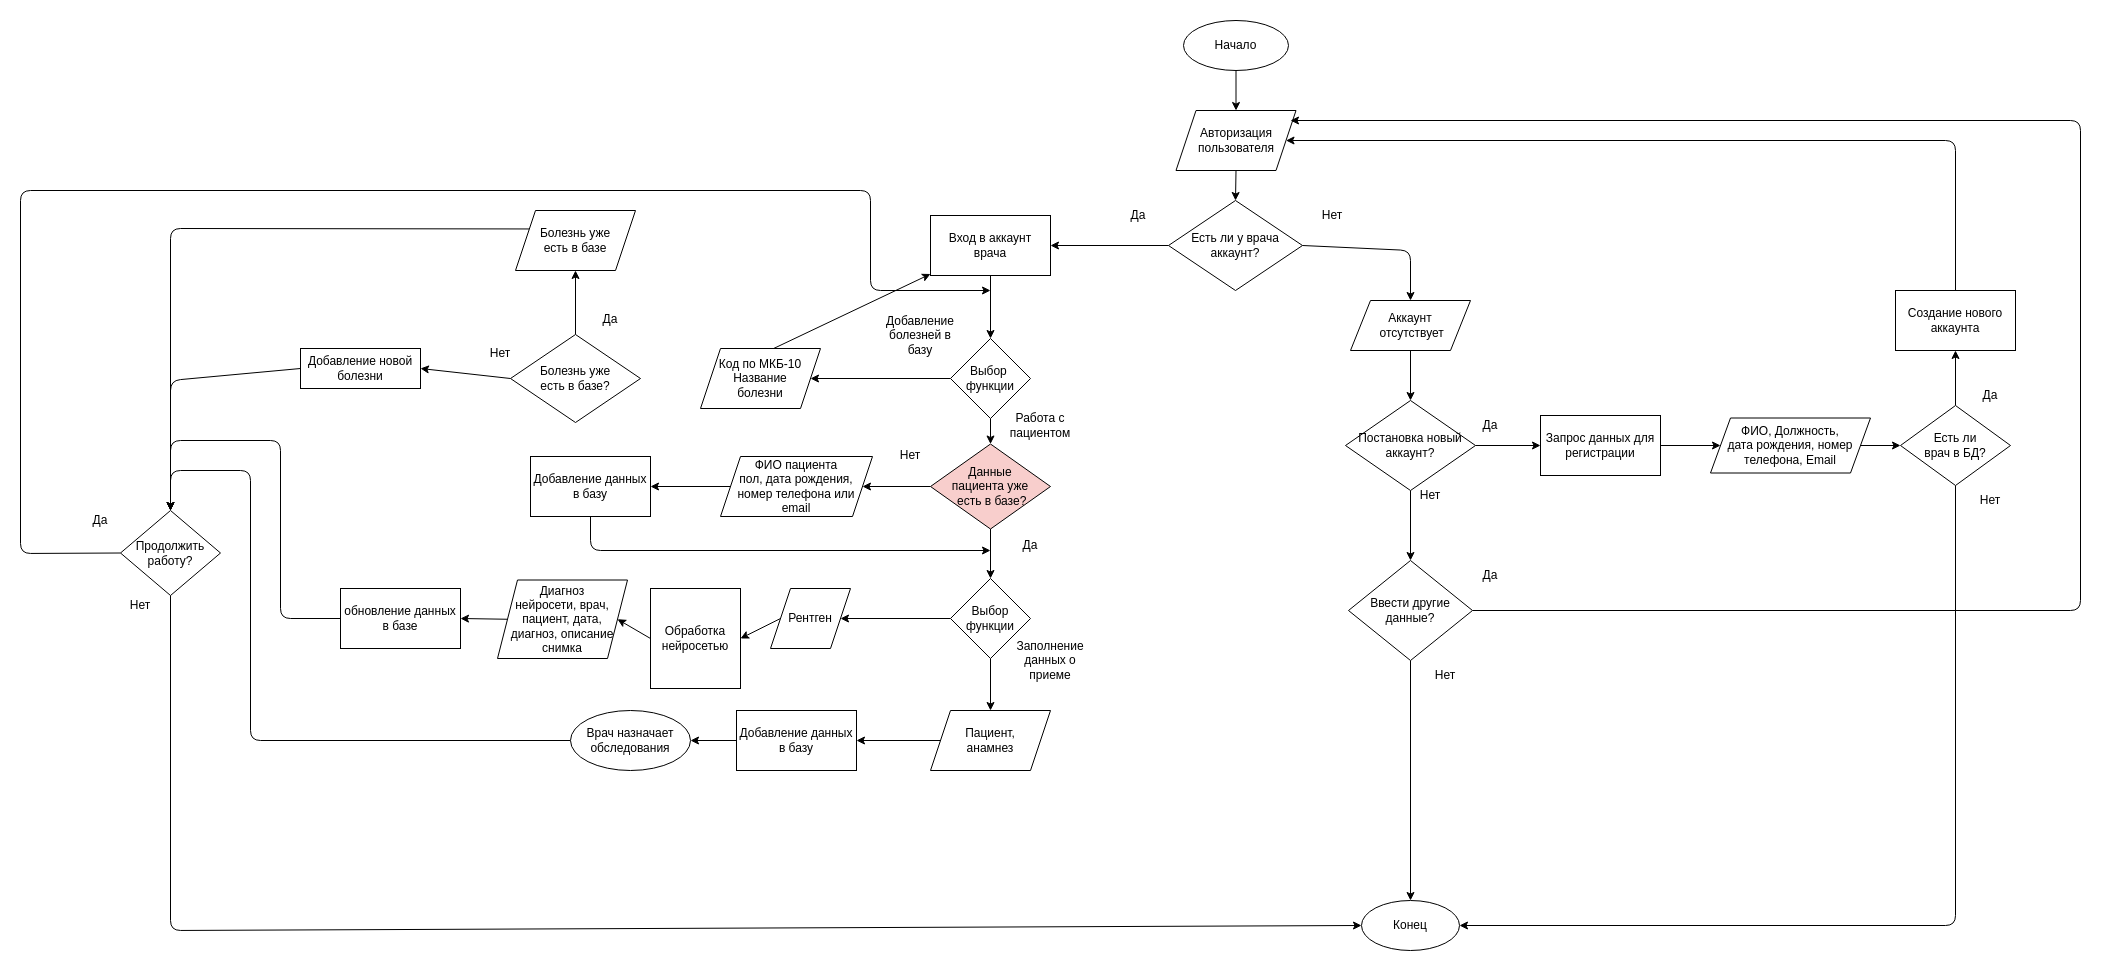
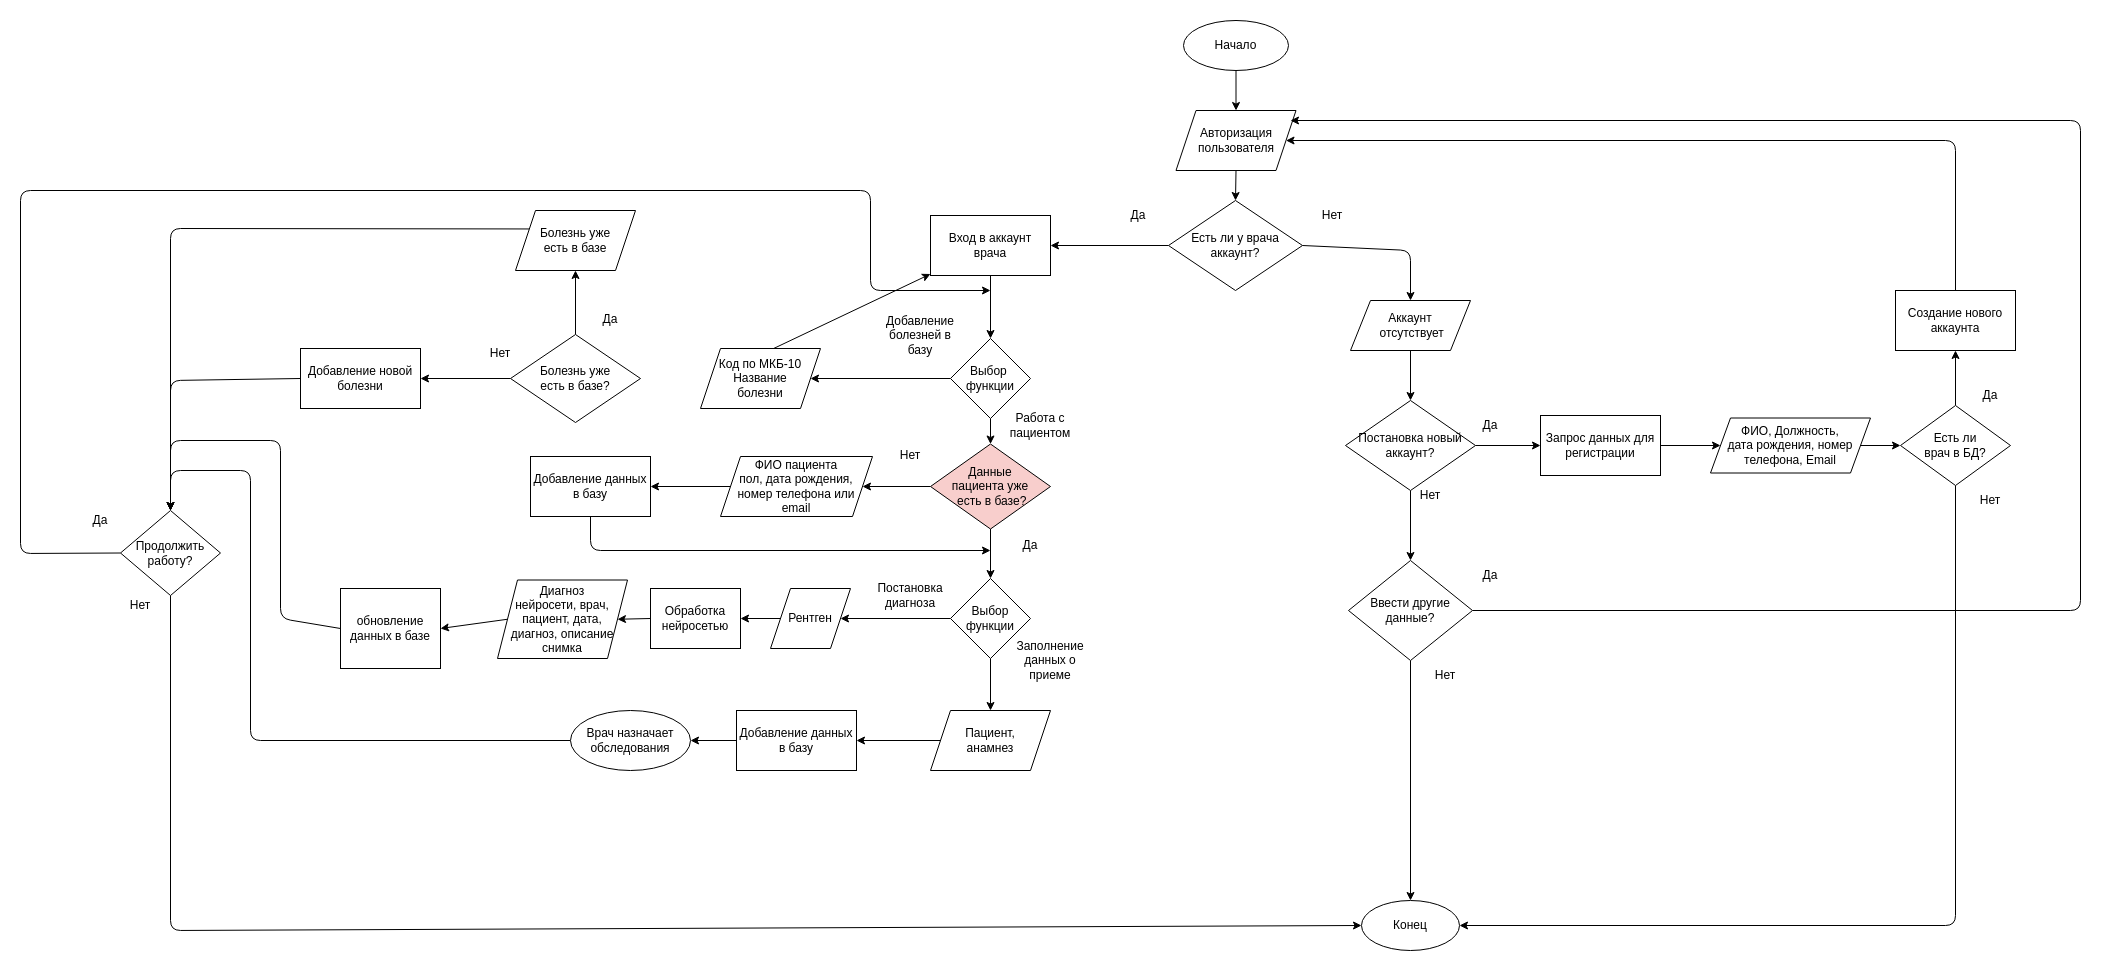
node "Добавление новой болезни": size 120x40 -> 120x60
node "Постановка диагноза": added
node "обновление данных в базе": size 120x60 -> 100x80
node "Обработка нейросетью": size 90x100 -> 90x60
